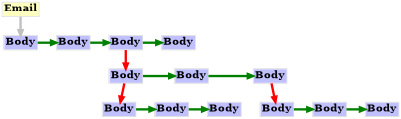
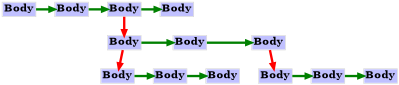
node "Email": removed
